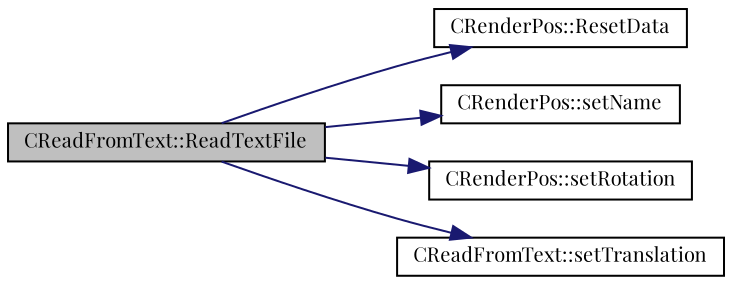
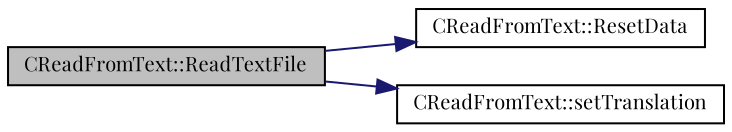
node "CRenderPos::ResetData": label "CRenderPos::ResetData" -> "CReadFromText::ResetData"
node "CRenderPos::setName": removed
node "CRenderPos::setRotation": removed
